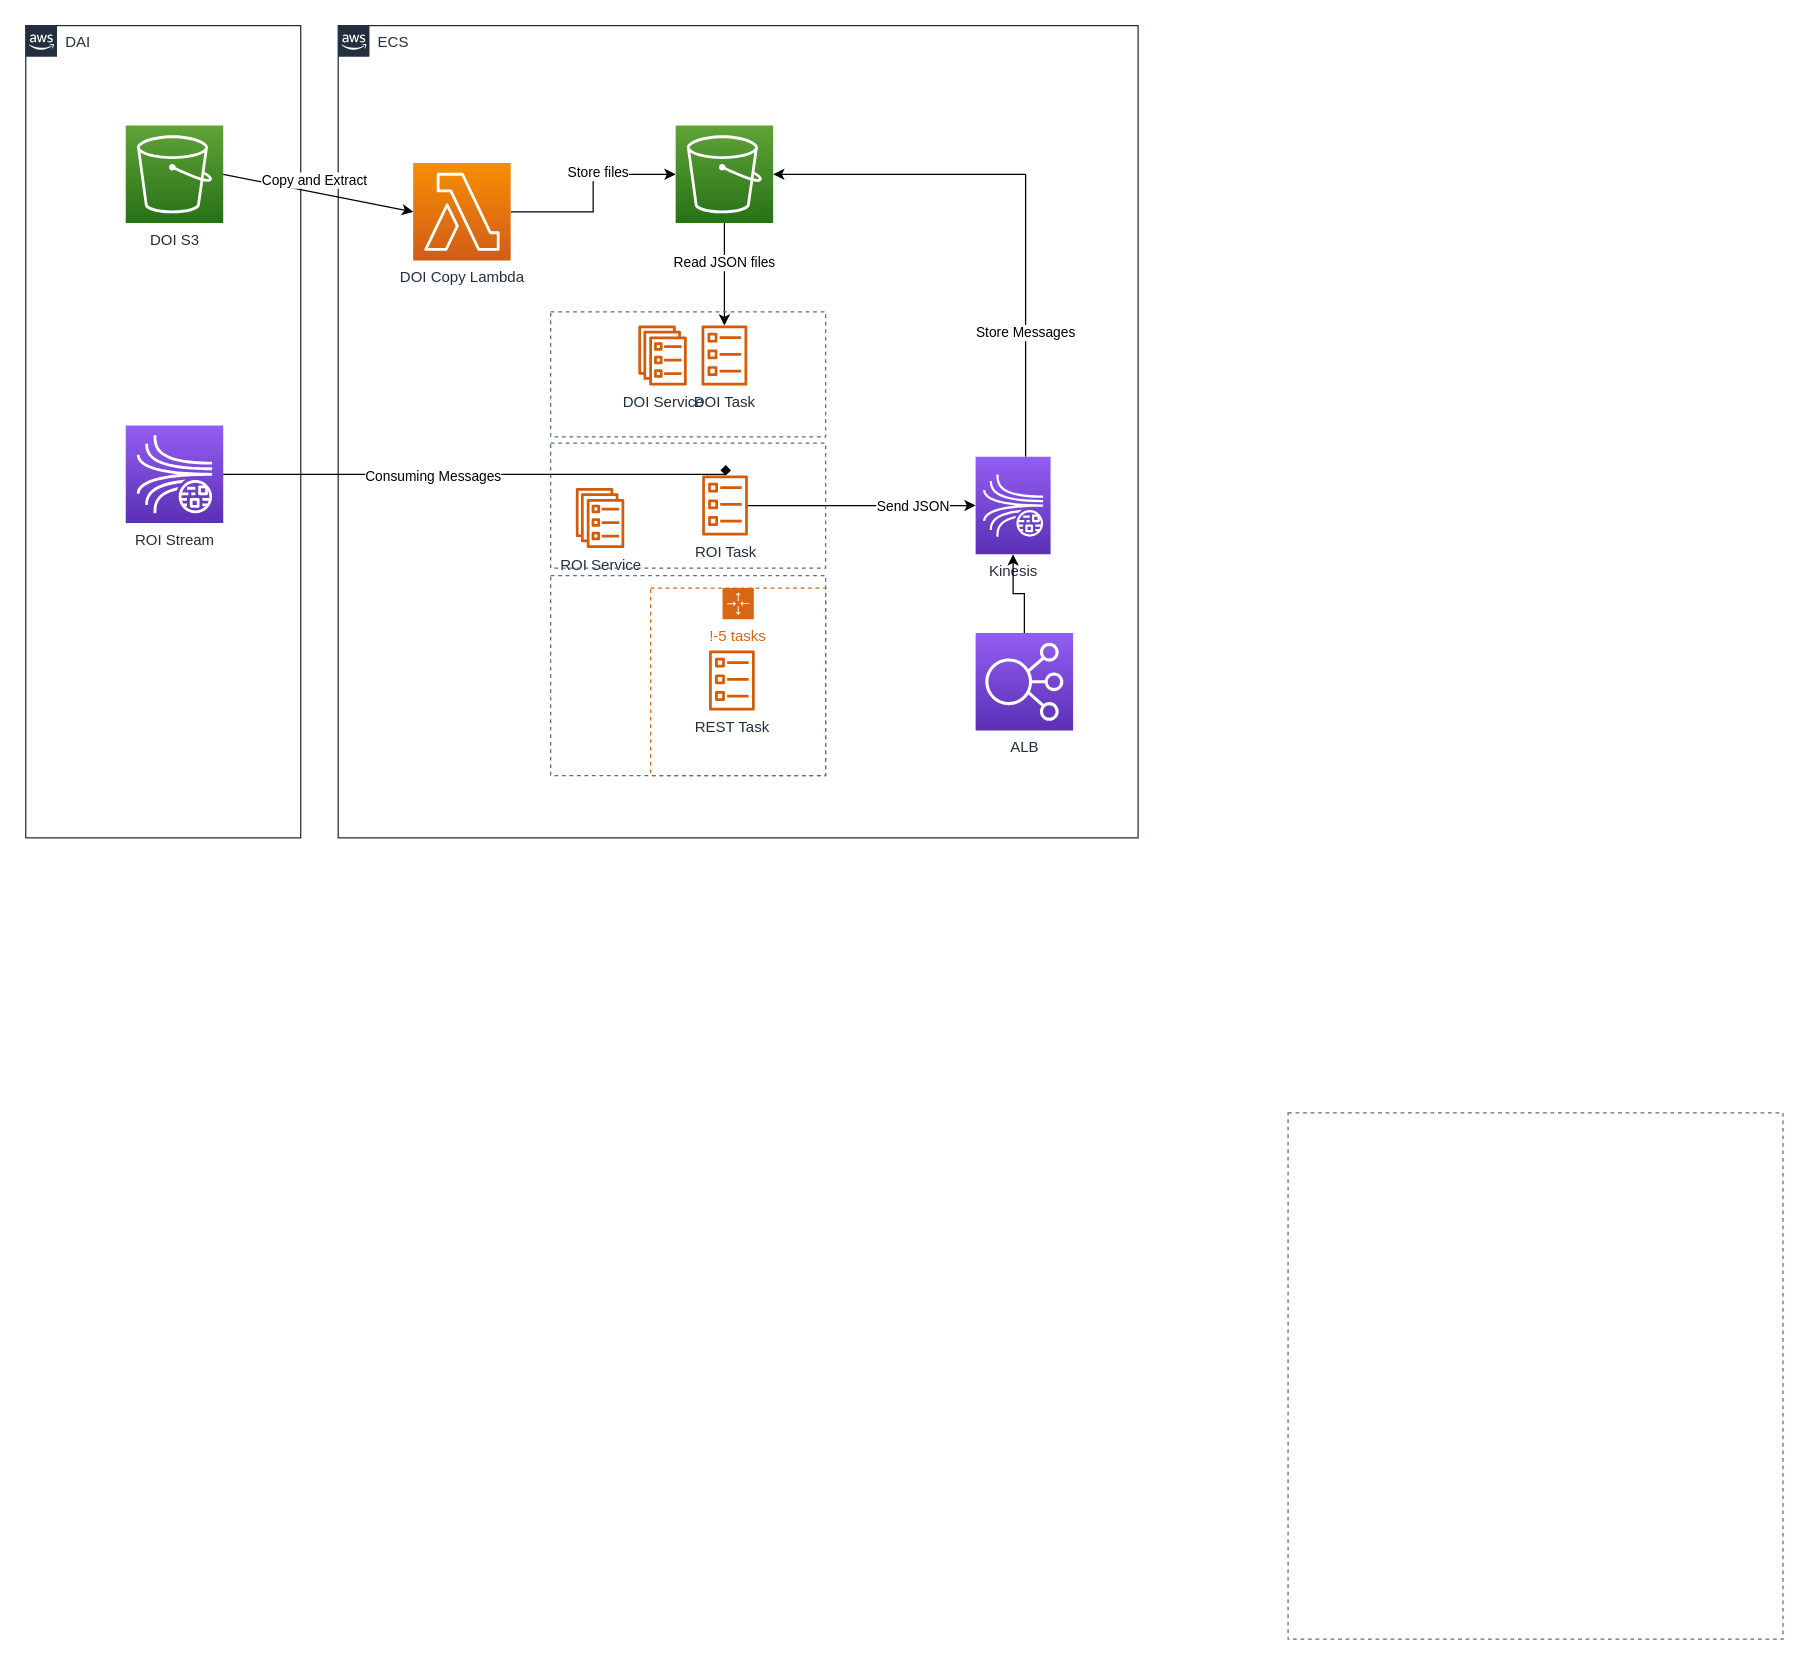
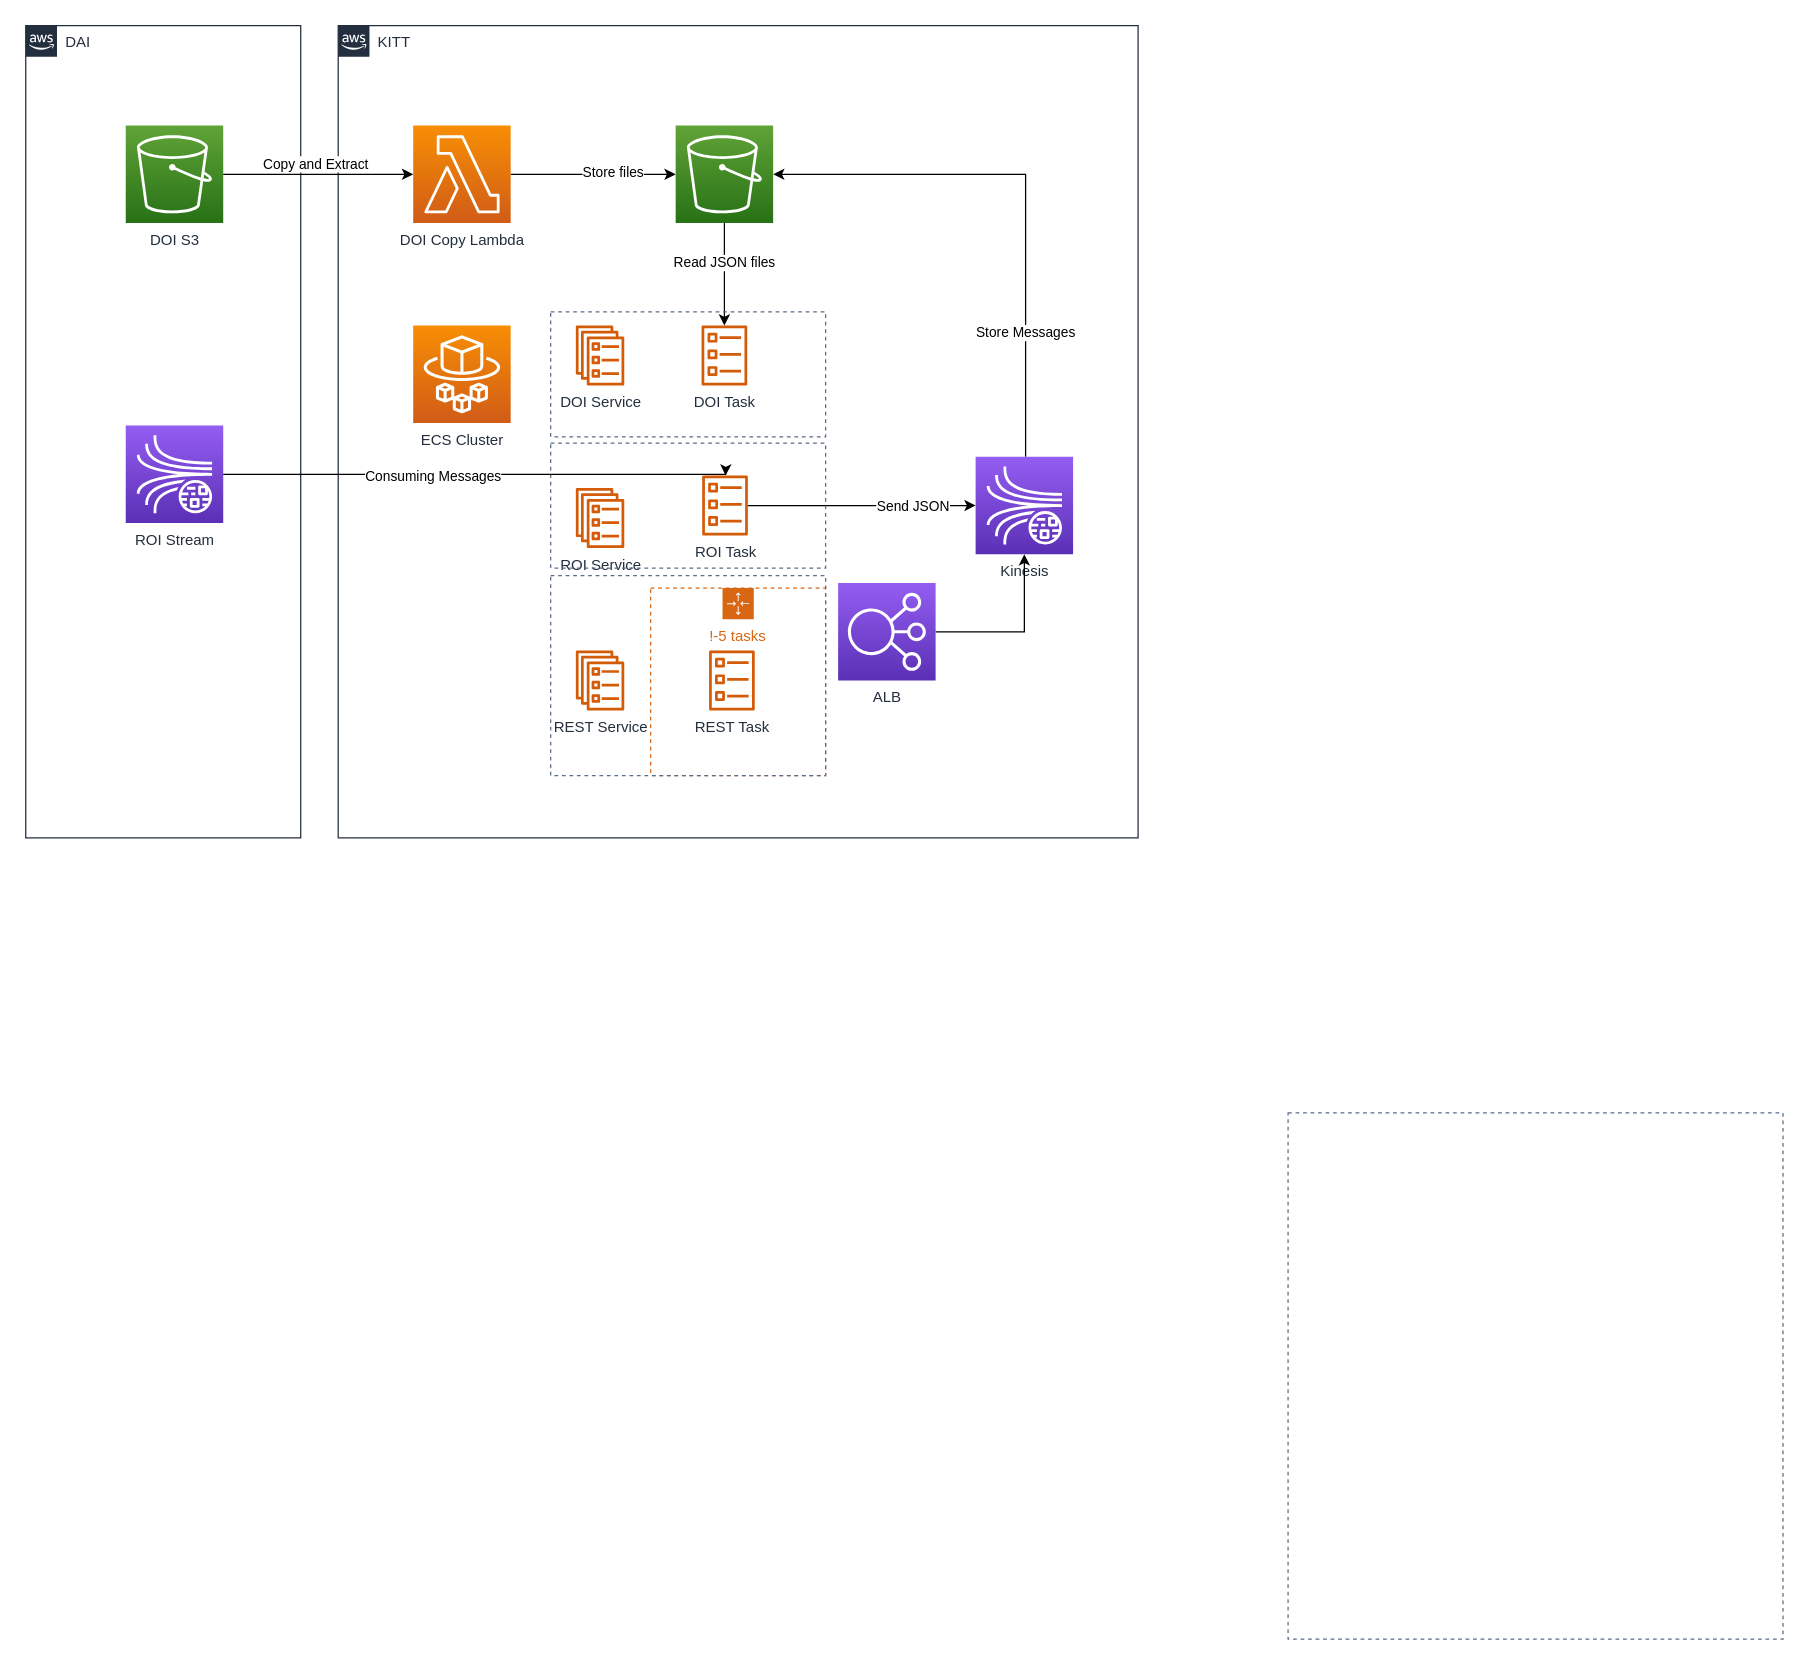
node "ECS": label "ECS" -> "KITT"
node "DOI Copy Lambda": moved (462, 212) -> (462, 174)
node "DOI Service": moved (663, 356) -> (600, 356)
node "ECS Cluster": added
edge "ROI Stream" -> "ROI Task": arrowhead diamond -> classic
node "Kinesis": size 75x98 -> 98x98
node "REST Service": added
node "ALB": moved (1024, 682) -> (887, 632)
